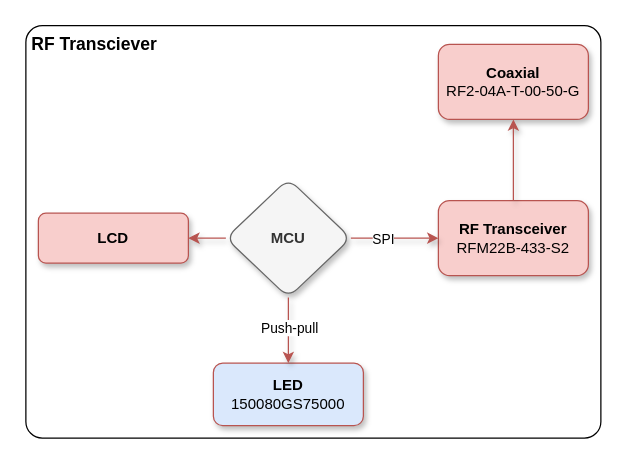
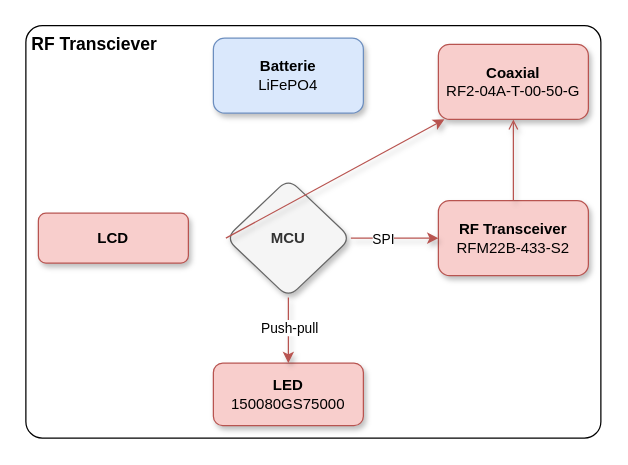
node "Batterie LiFePO4": added
edge "RF Transceiver RFM22B-433-S2" -> "Coaxial RF2-04A-T-00-50-G": arrowhead classic -> open
edge "MCU" -> "LCD": now "MCU" -> "Coaxial RF2-04A-T-00-50-G"
node "LED 150080GS75000": fillcolor #dae8fc -> #f8cecc
